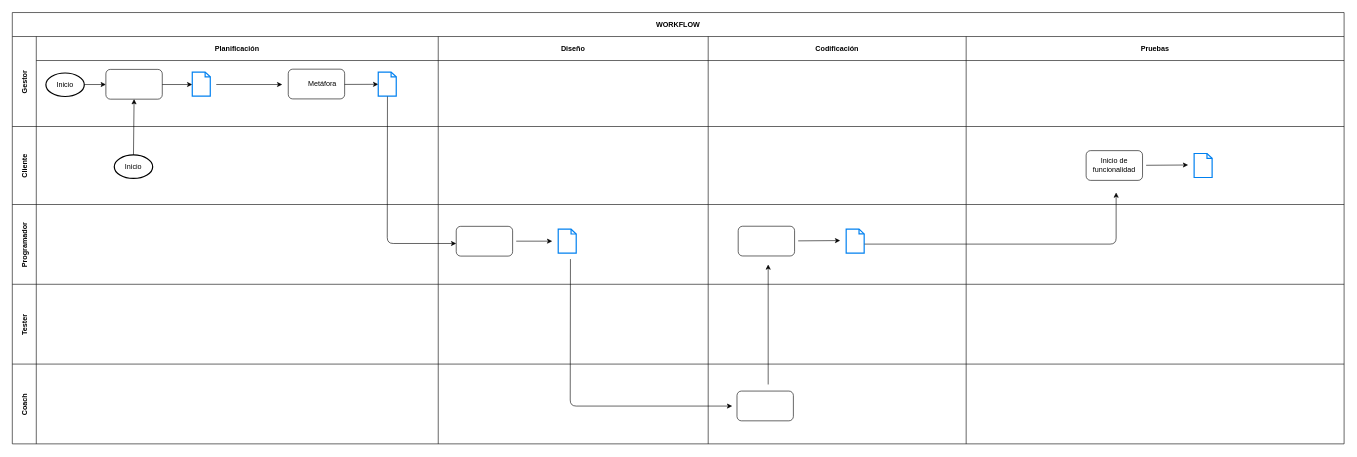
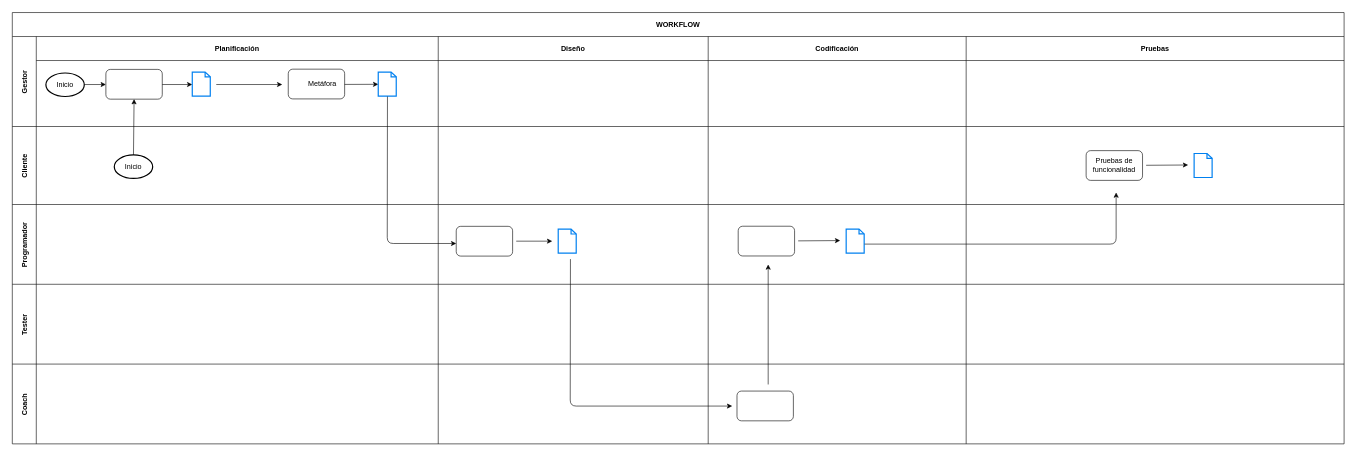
node "Inicio de funcionalidad": label "Inicio de funcionalidad" -> "Pruebas de funcionalidad"
